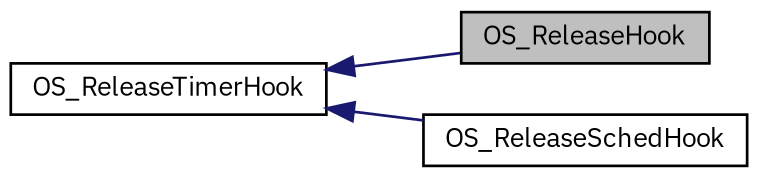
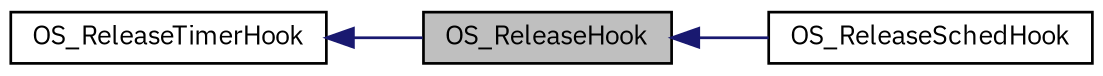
edge "OS_ReleaseSchedHook" -> "OS_ReleaseTimerHook": now "OS_ReleaseSchedHook" -> "OS_ReleaseHook"
